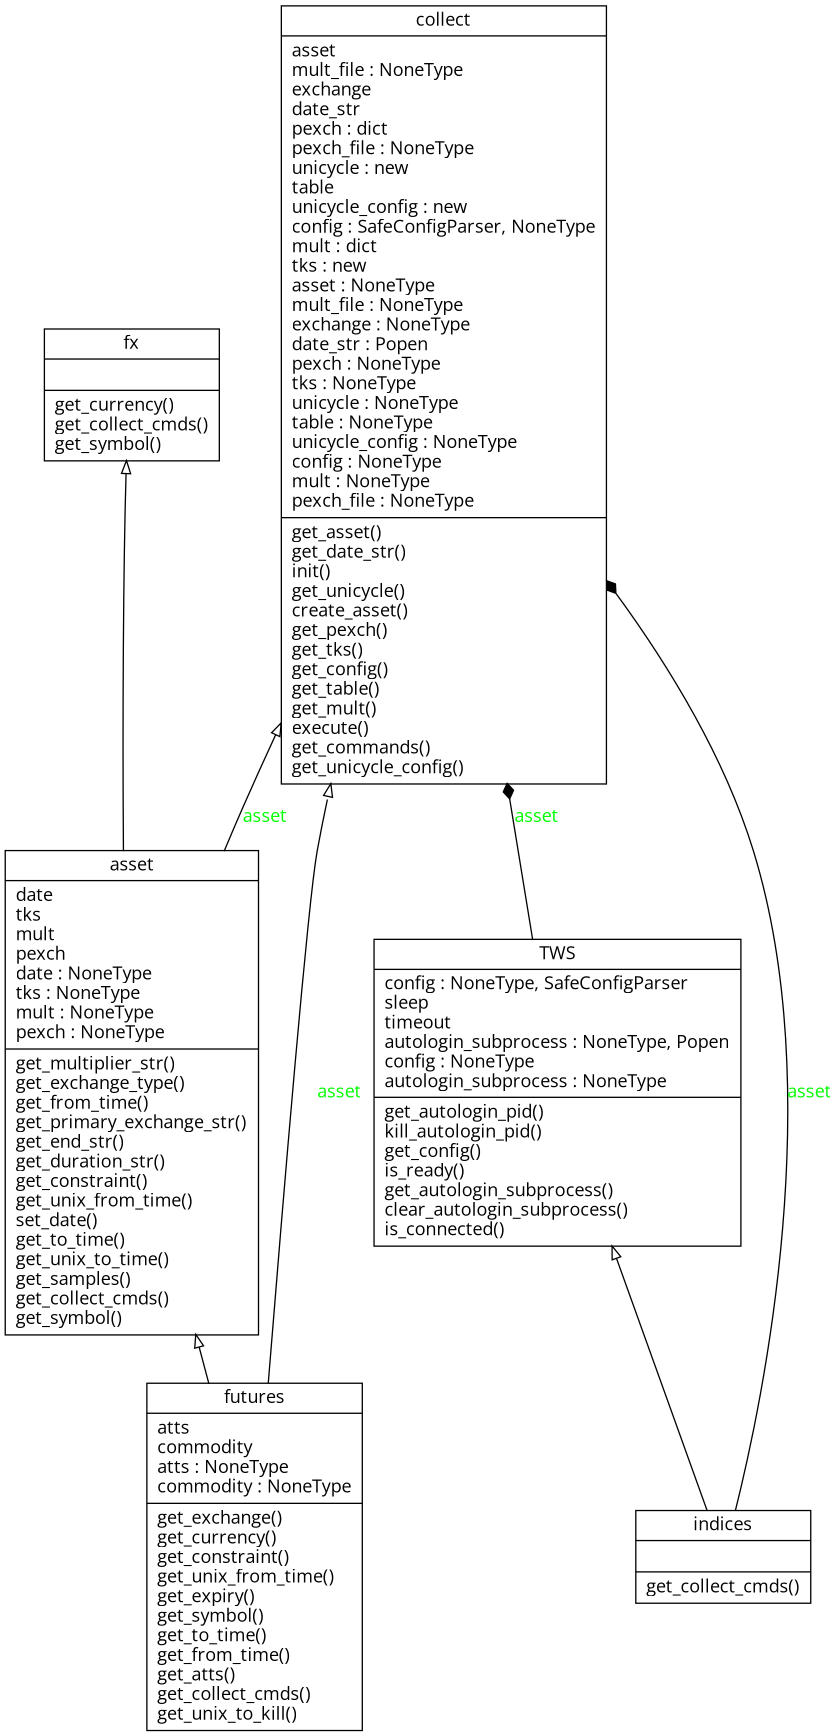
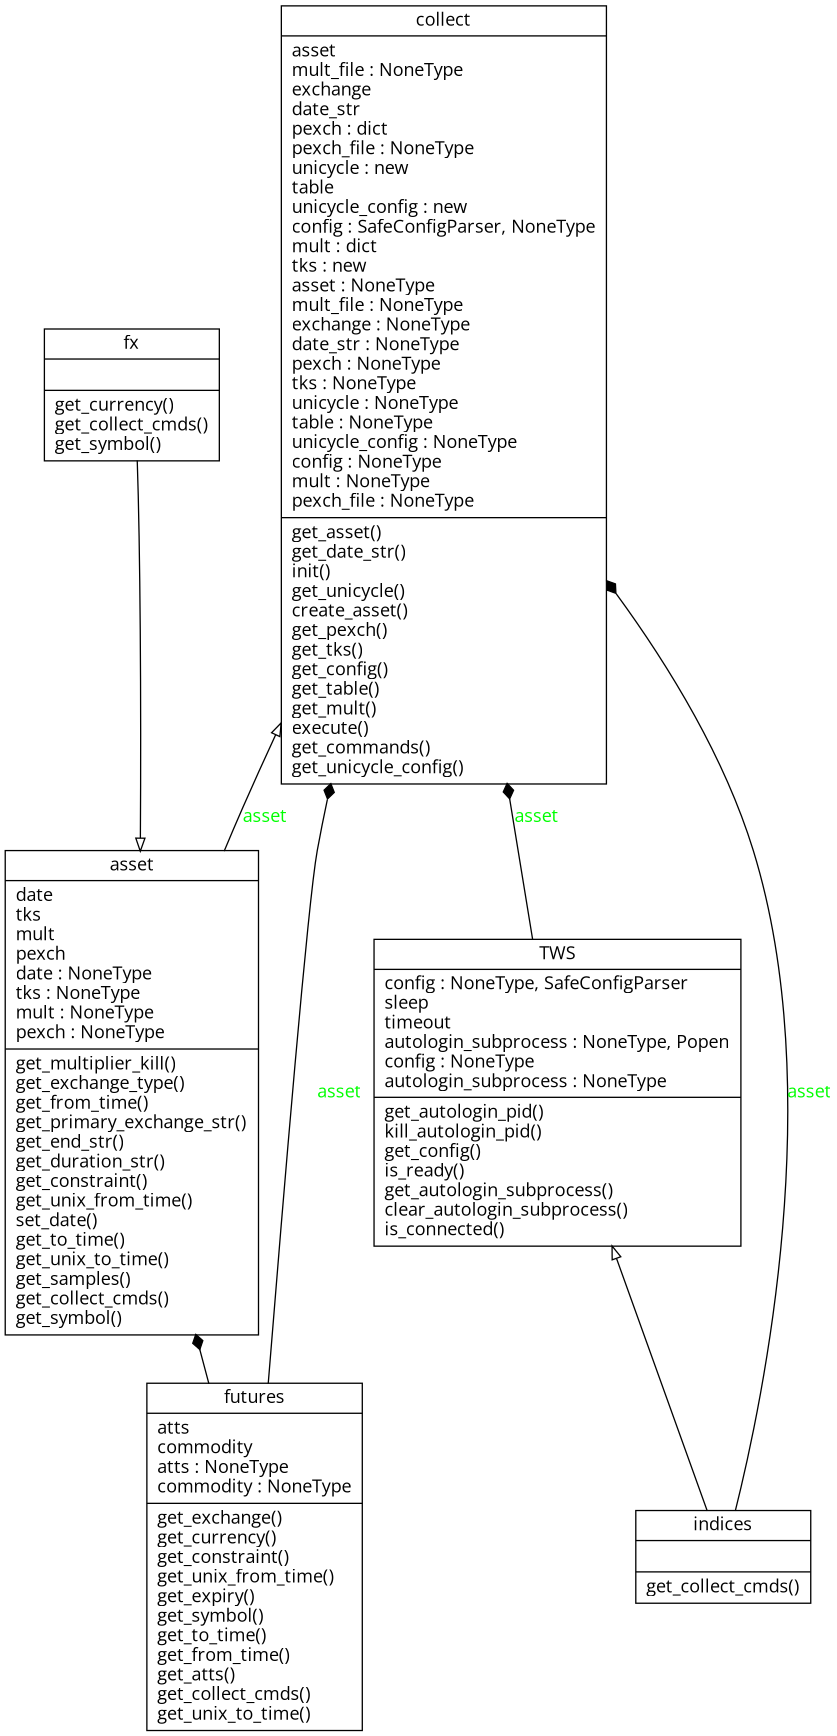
node "collect": text "date_str : Popen" -> "date_str : NoneType"
edge "asset" -> "fx": reversed
node "asset": text "get_multiplier_str()" -> "get_multiplier_kill()"
edge "futures" -> "collect": arrowhead empty -> diamond
edge "futures" -> "asset": arrowhead empty -> diamond
node "futures": text "get_unix_to_kill()" -> "get_unix_to_time()"
